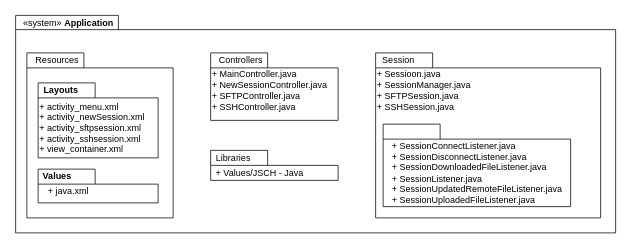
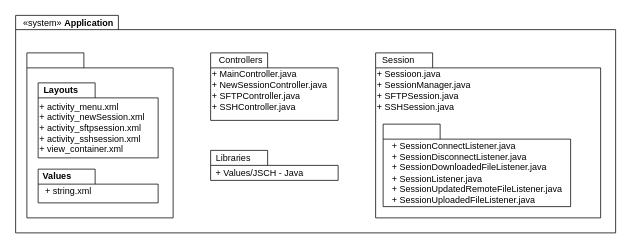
node "Resources": removed
node "+ java.xml": label "+ java.xml" -> "+ string.xml"
